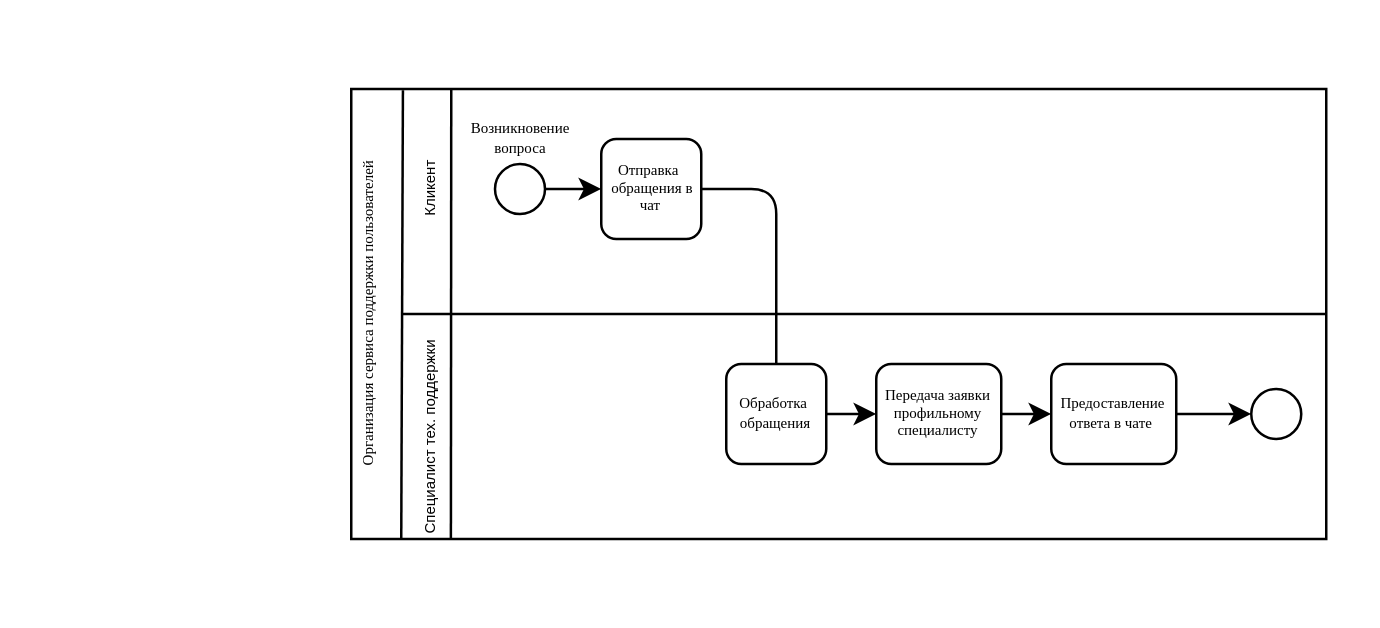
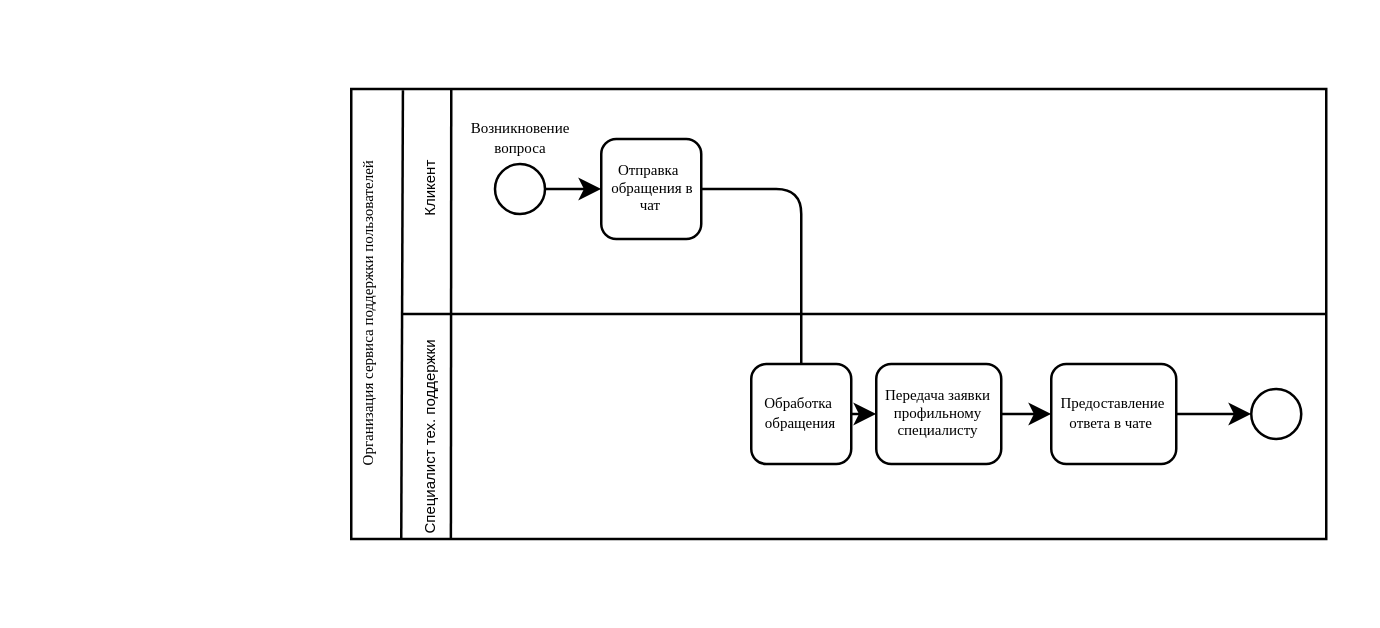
node "Обработка обращения": moved (776, 414) -> (801, 414)
